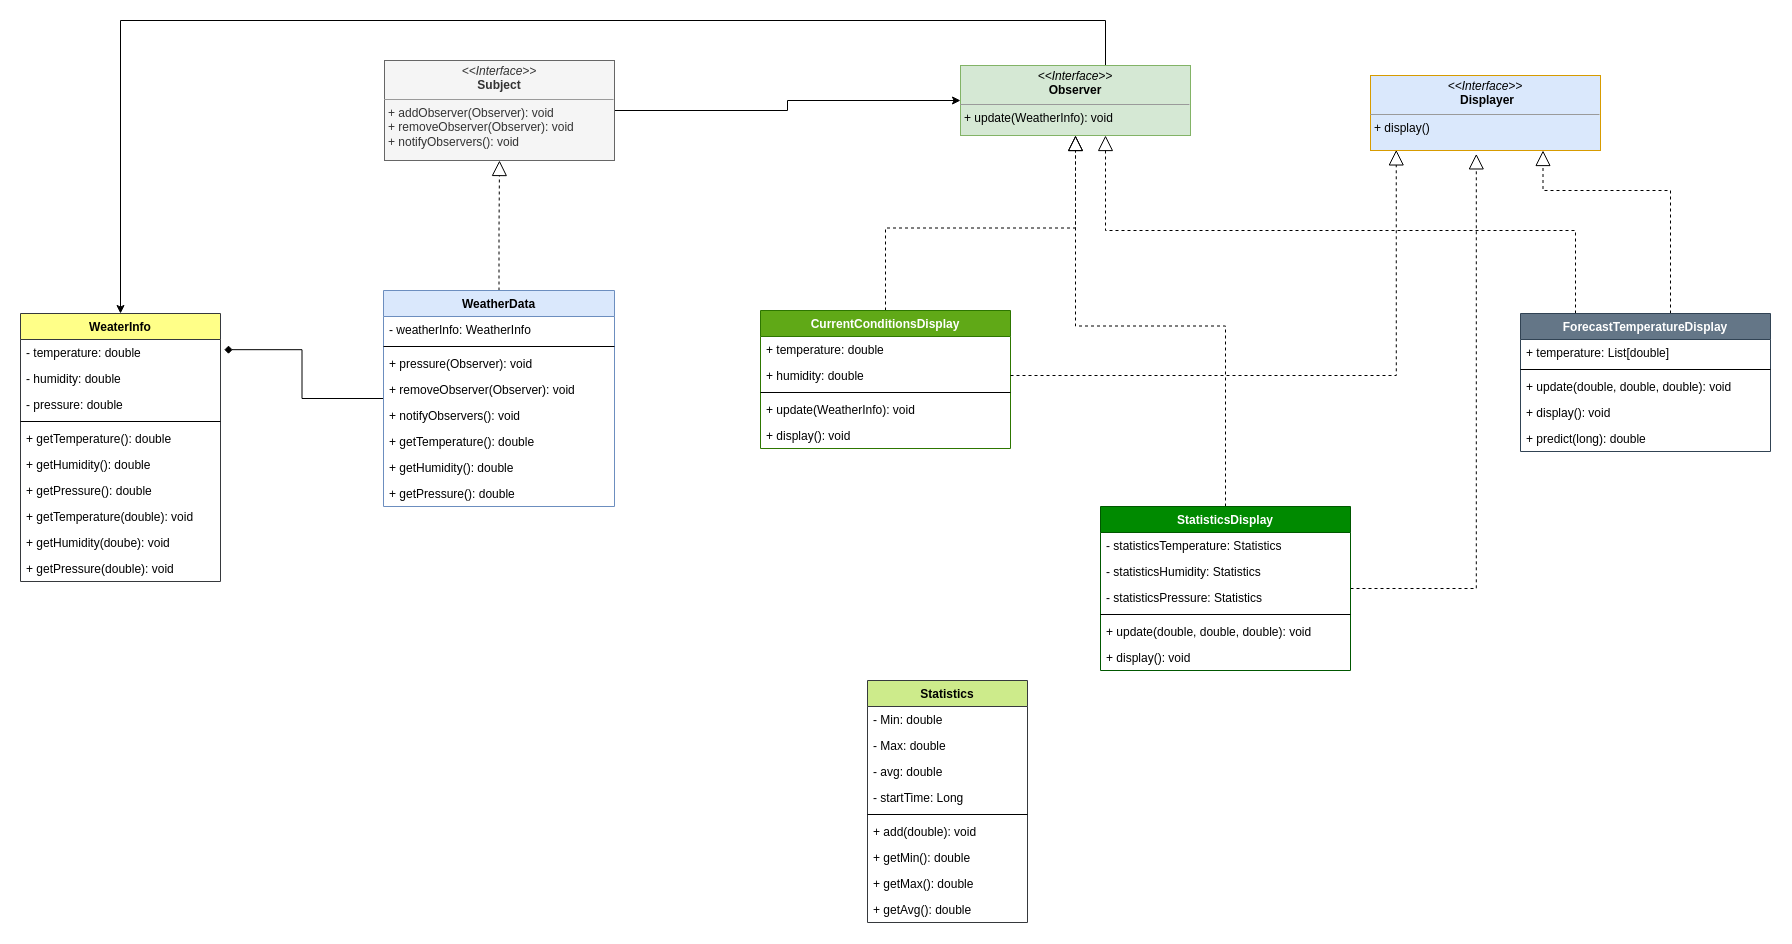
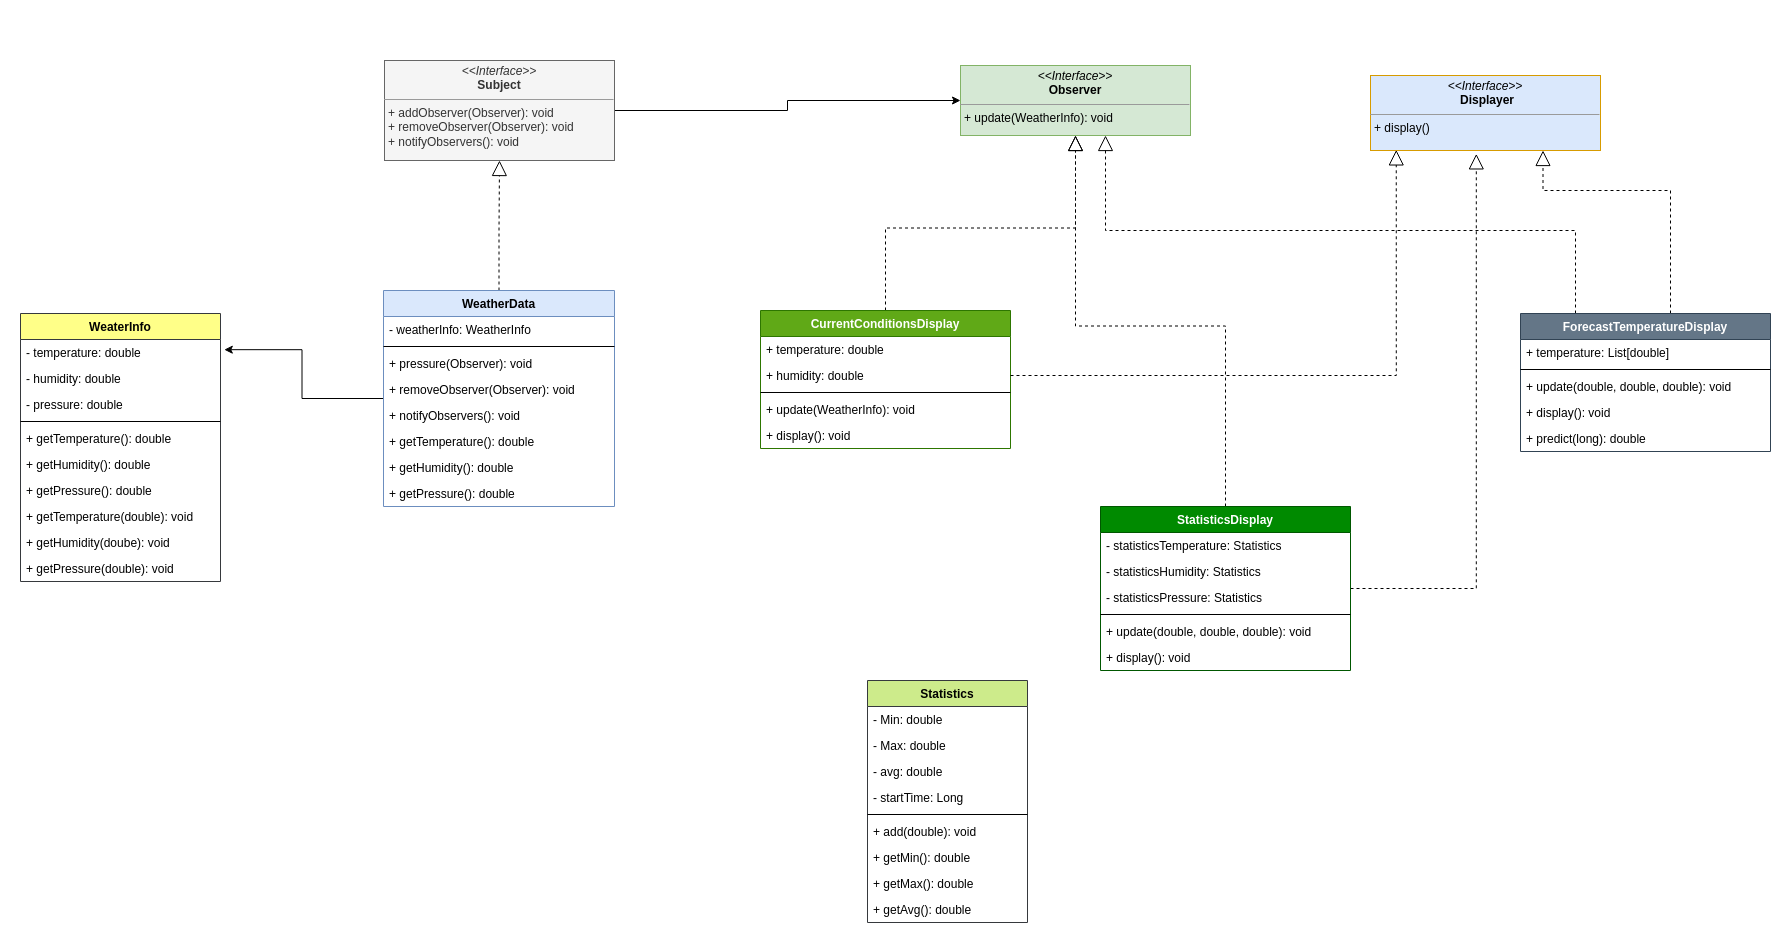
edge "<<Interface>> Observer + update(WeatherInfo): void" -> "WeaterInfo": removed
edge "WeatherData" -> "WeaterInfo": arrowhead diamond -> classic
